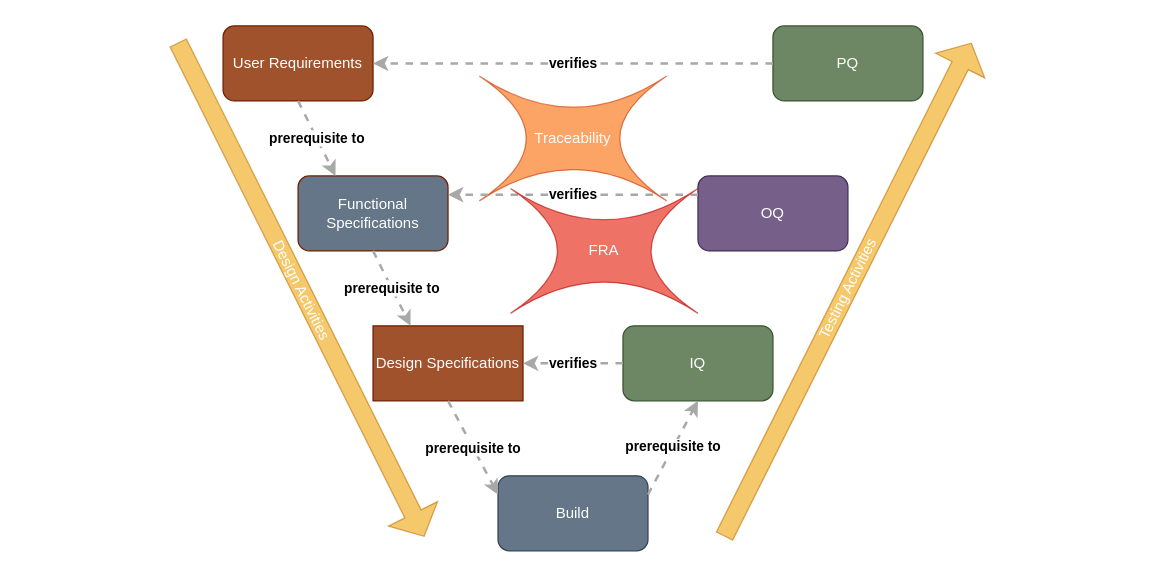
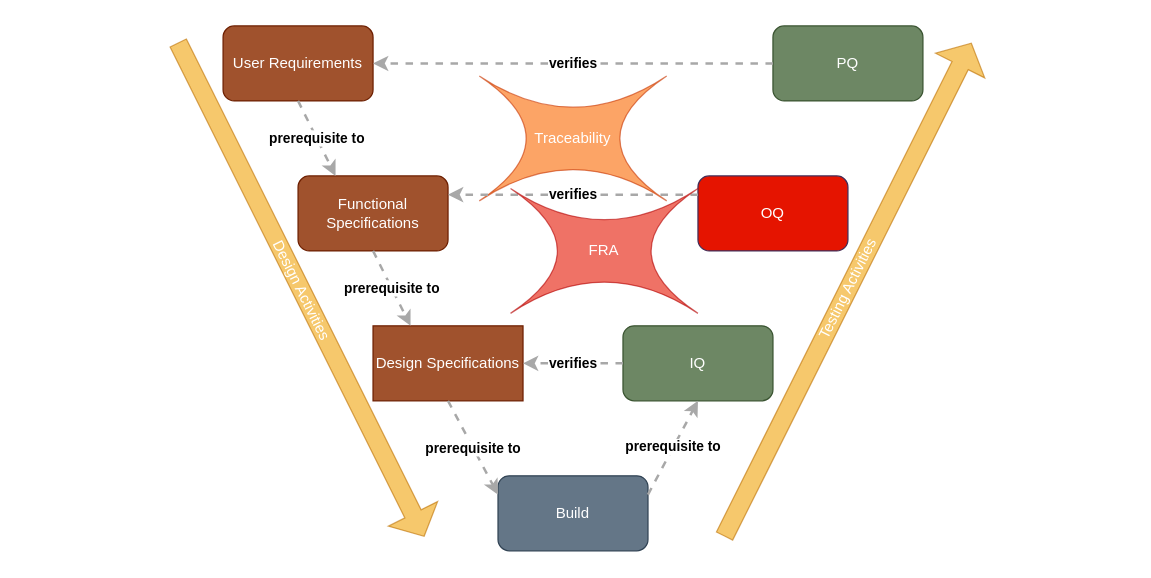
node "Functional Specifications": fillcolor #647687 -> #a0522d
node "OQ": fillcolor #76608a -> #e51400
